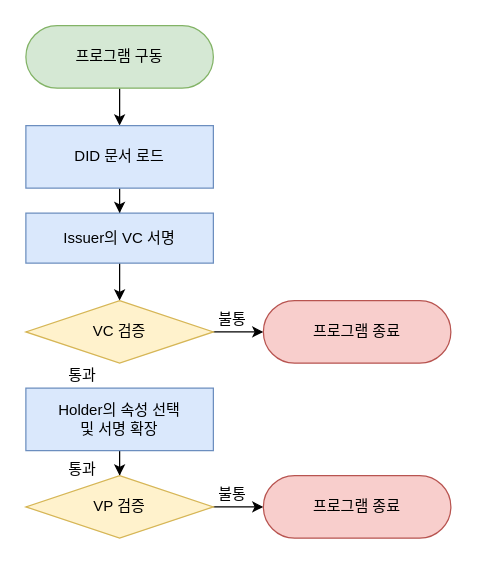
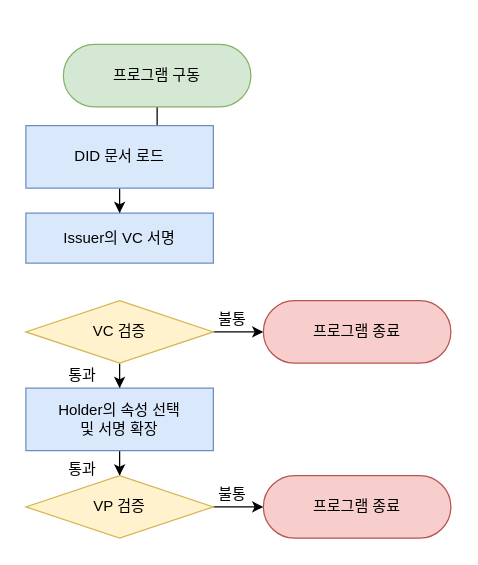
node "프로그램 구동": moved (119, 57) -> (157, 76)
edge "Issuer의 VC 서명" -> "VC 검증": removed
edge "VC 검증" -> "Holder의 속성 선택 및 서명 확장": added
